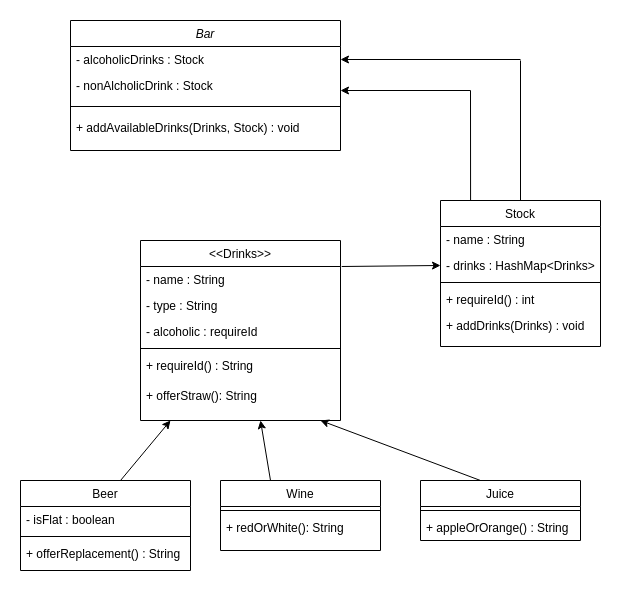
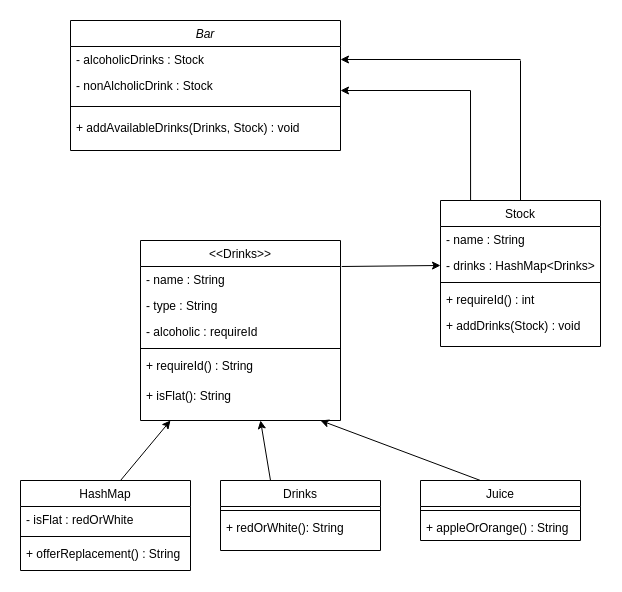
node "+ addDrinks(Drinks) : void": label "+ addDrinks(Drinks) : void" -> "+ addDrinks(Stock) : void"
node "+ offerStraw(): String": label "+ offerStraw(): String" -> "+ isFlat(): String"
node "Beer": label "Beer" -> "HashMap"
node "Wine": label "Wine" -> "Drinks"
node "- isFlat : boolean": label "- isFlat : boolean" -> "- isFlat : redOrWhite"
